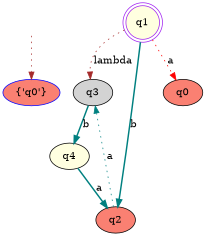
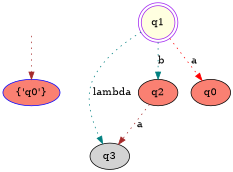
edge "q1" -> "q3": color brown -> teal
edge "q1" -> "q2": style bold -> dotted
node "q4": removed
edge "q2" -> "q3": color teal -> brown
